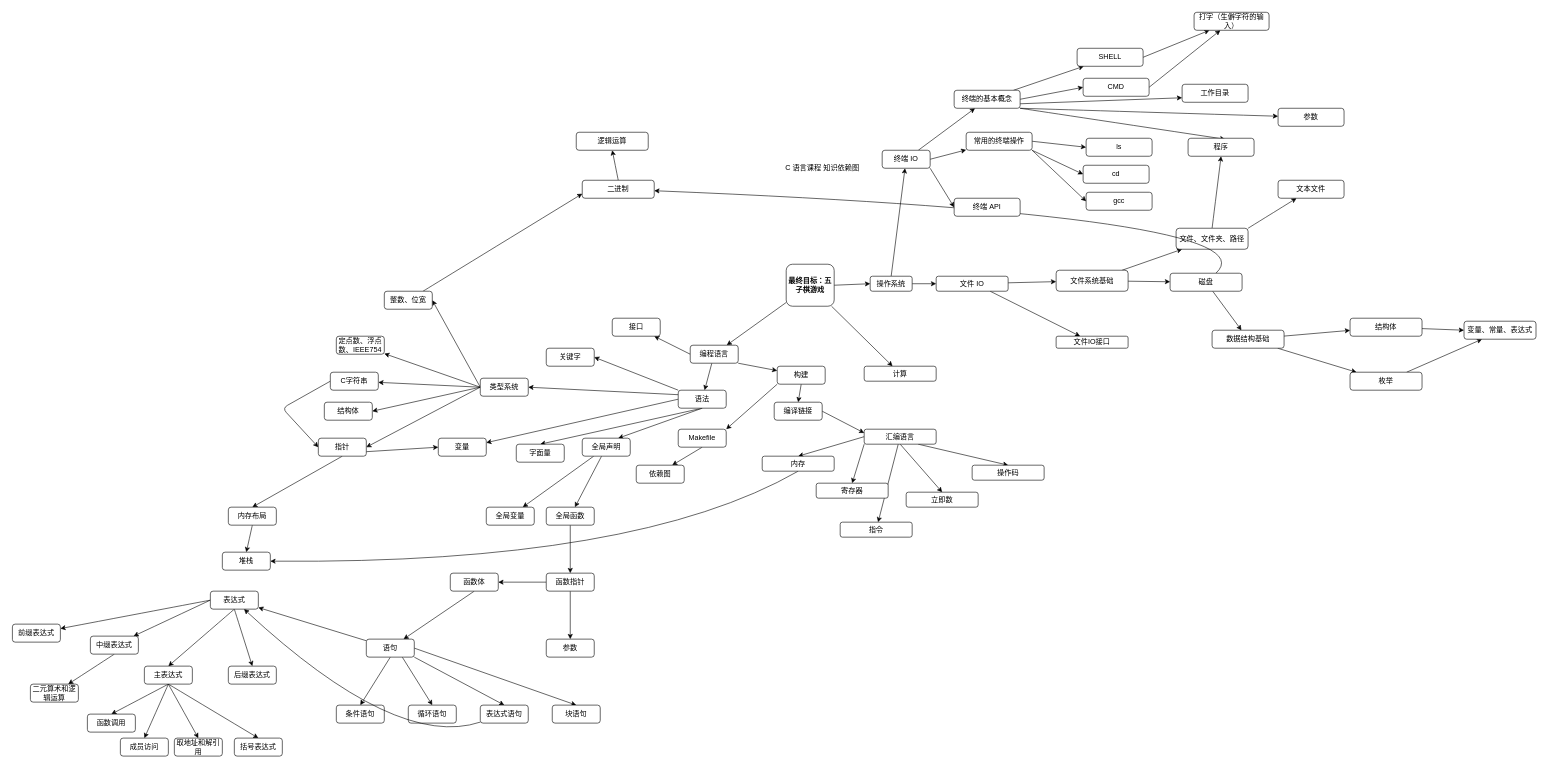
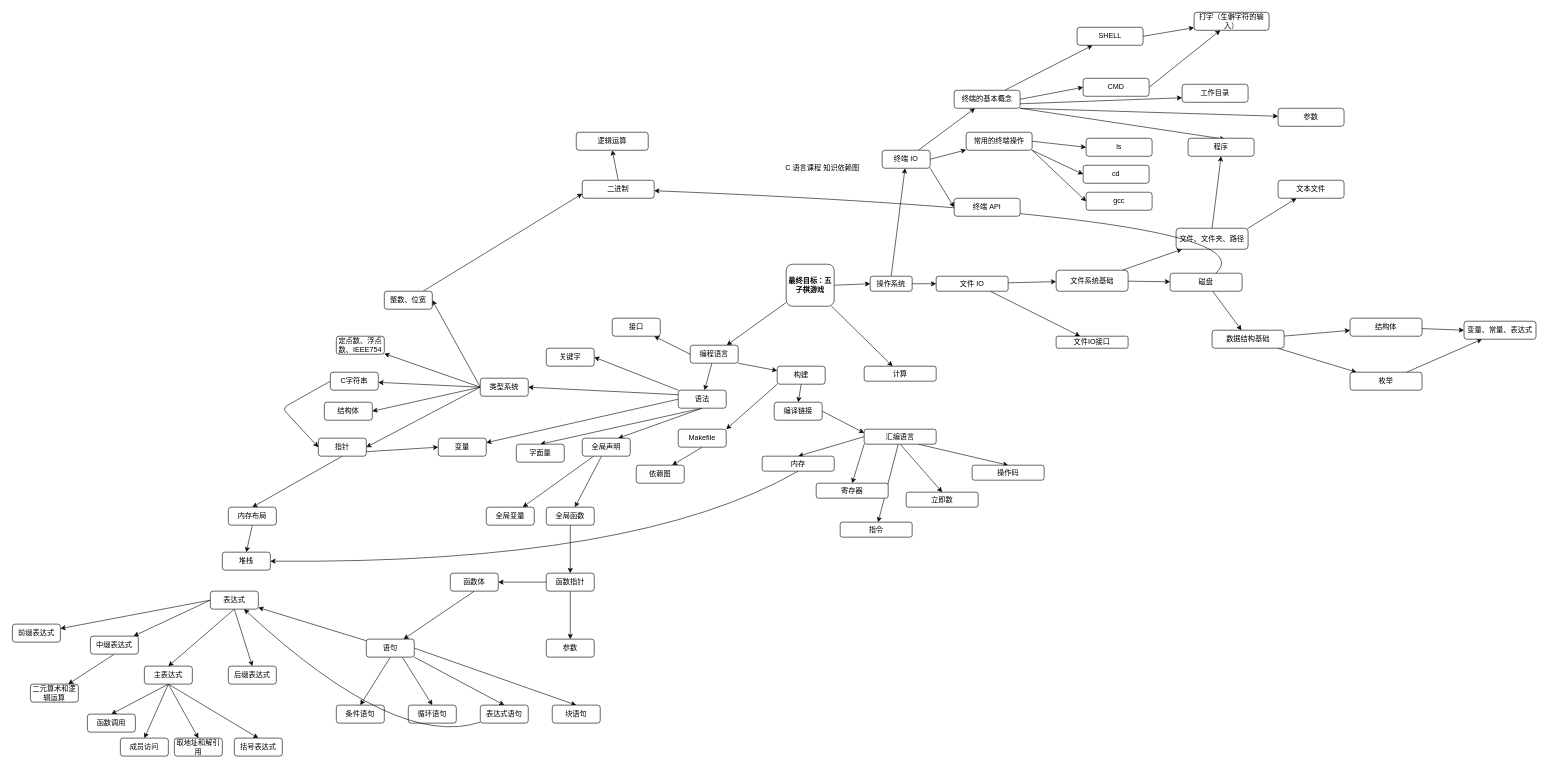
node "SHELL": moved (1110, 57) -> (1110, 36)
